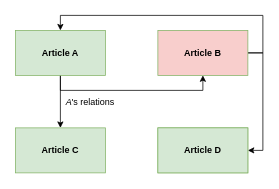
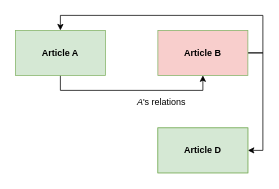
node "A's relations": moved (90, 102) -> (162, 102)
edge "Article A" -> "Article C": removed
node "Article C": removed
